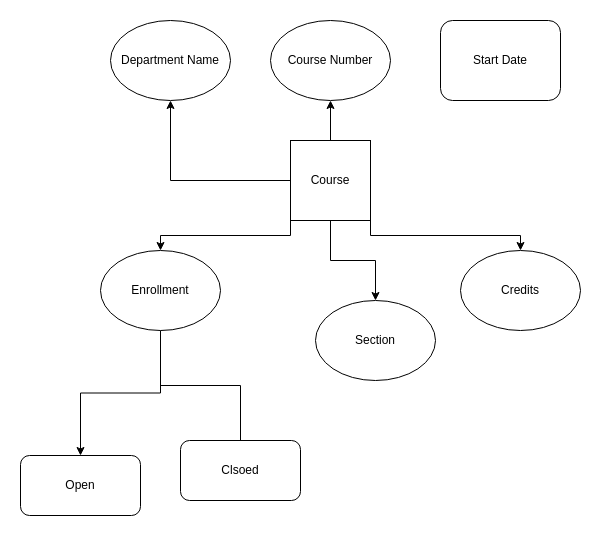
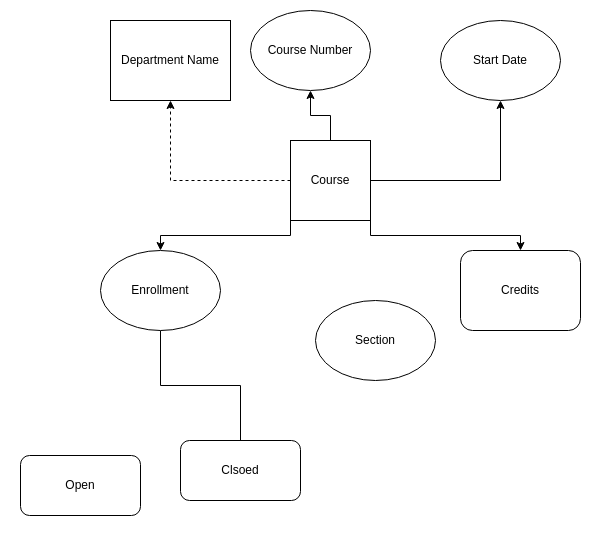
node "Department Name": shape ellipse -> rectangle
node "Course Number": moved (331, 61) -> (311, 51)
node "Start Date": shape rounded rectangle -> ellipse
edge "Course" -> "Department Name": style solid -> dashed
edge "Course" -> "Start Date": added
edge "Course" -> "Section": removed
node "Credits": shape ellipse -> rounded rectangle
edge "Enrollment" -> "Open": removed
